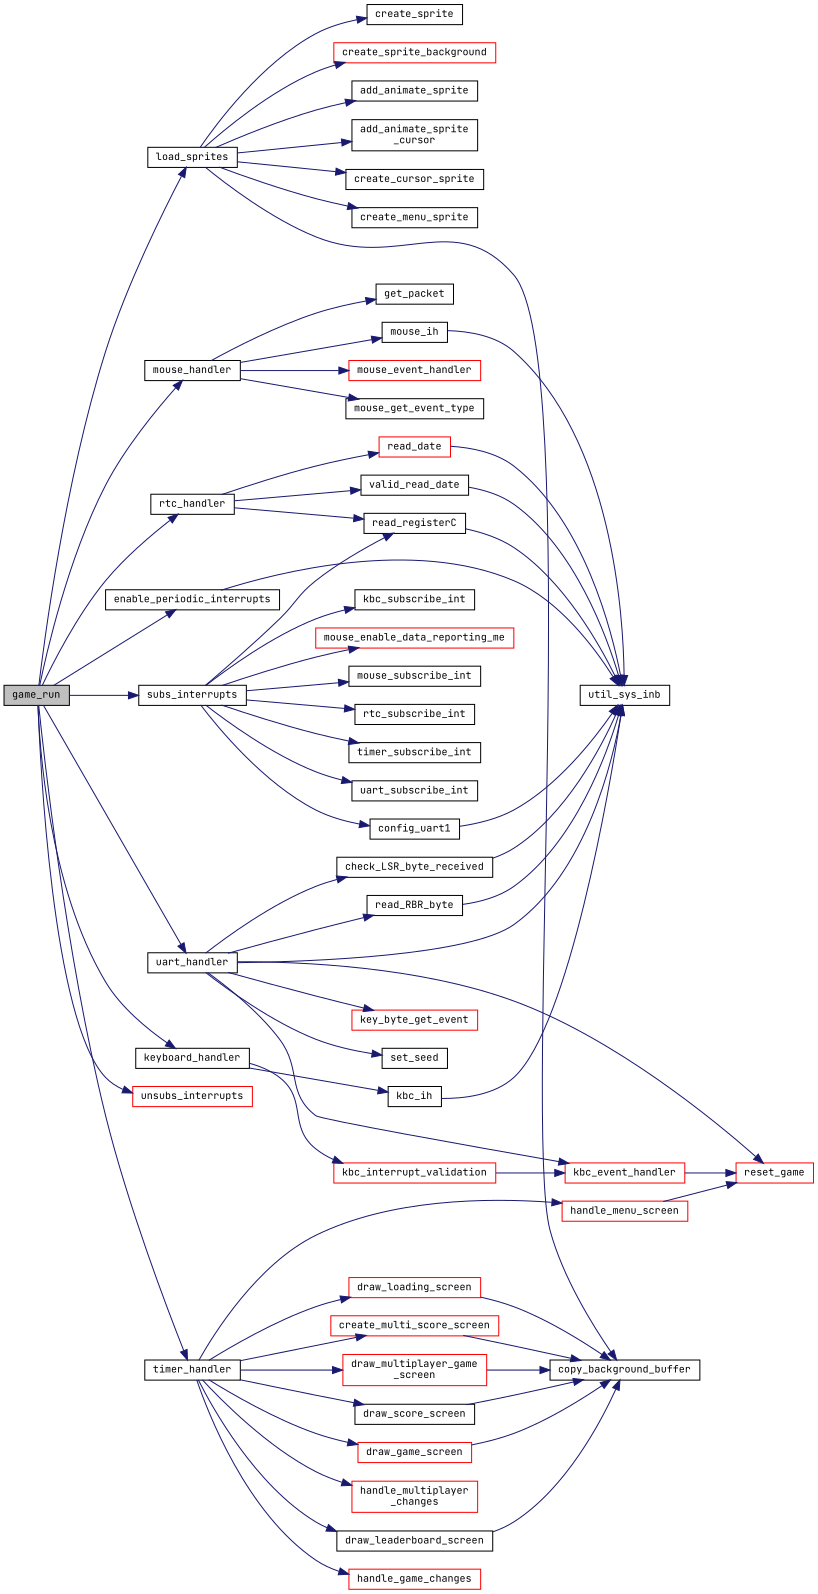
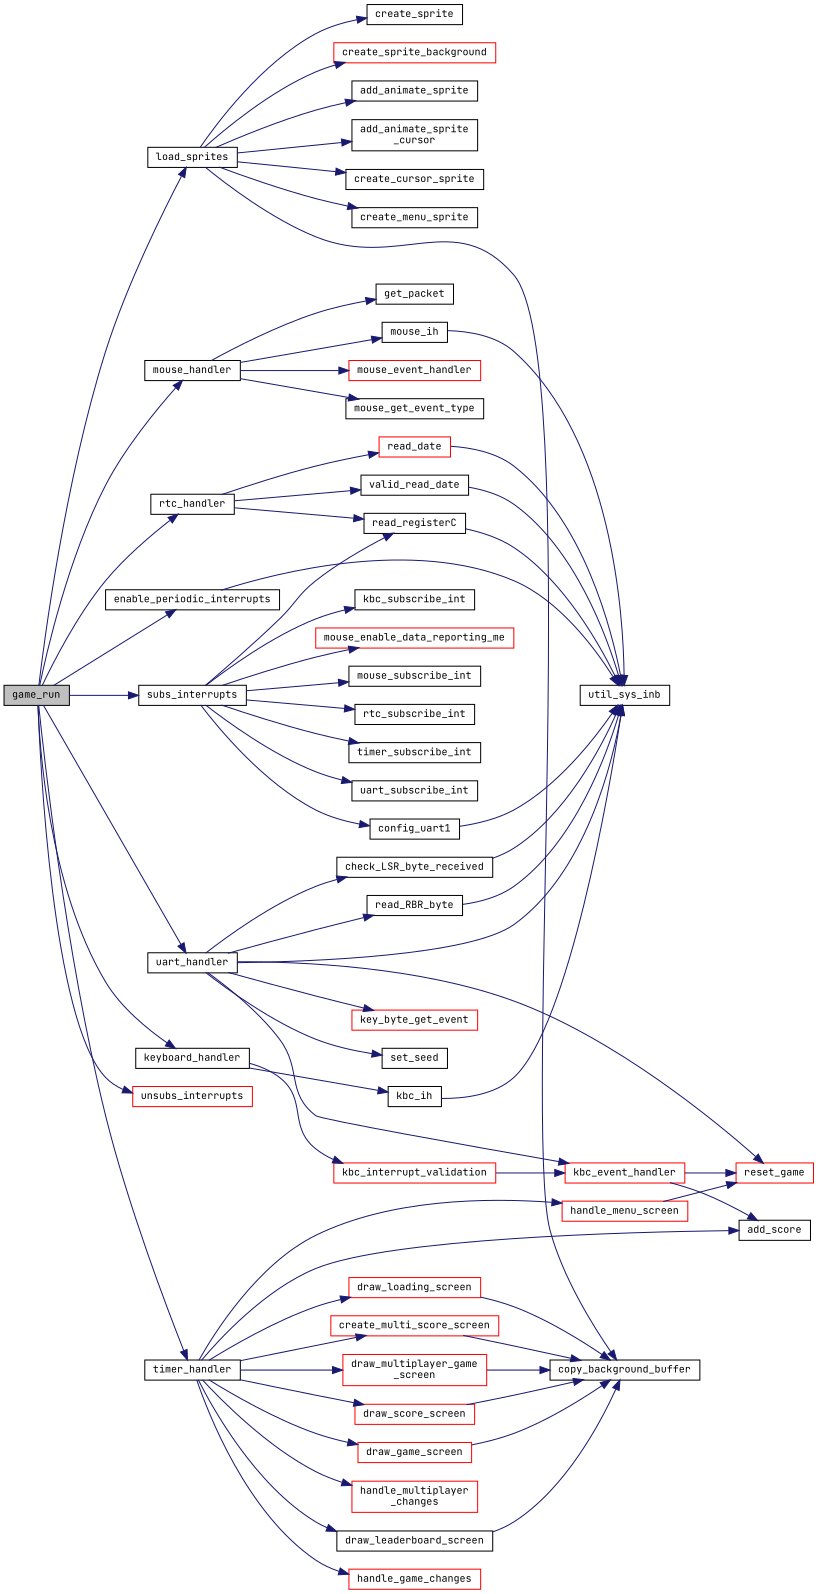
node "add_score": added
node "draw_score_screen": color black -> red
